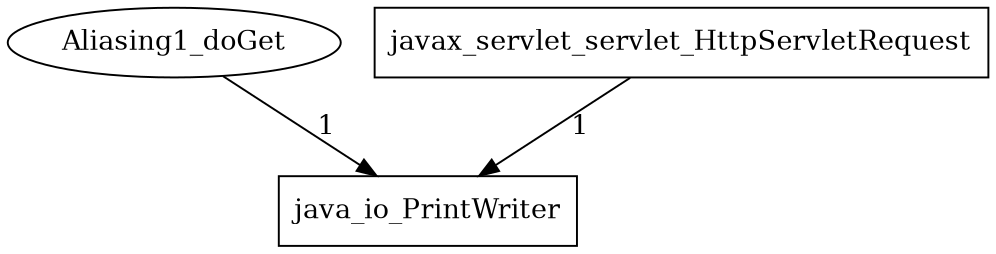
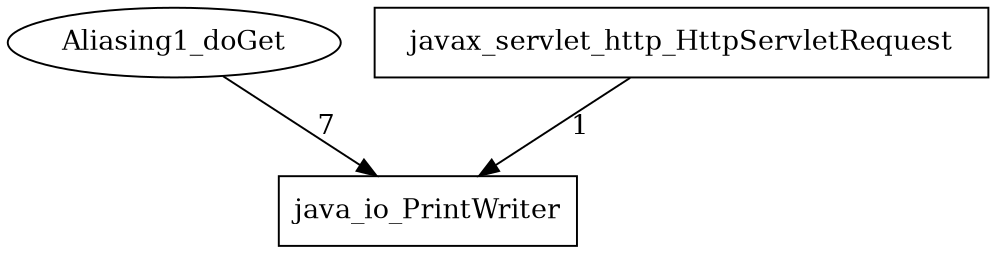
node "javax_servlet_servlet_HttpServletRequest": label "javax_servlet_servlet_HttpServletRequest" -> "javax_servlet_http_HttpServletRequest"
edge "Aliasing1_doGet" -> "java_io_PrintWriter": label "1" -> "7"
